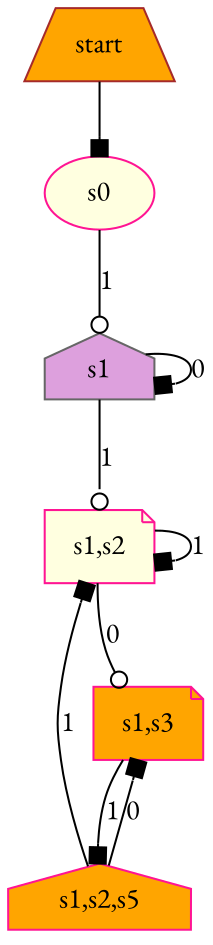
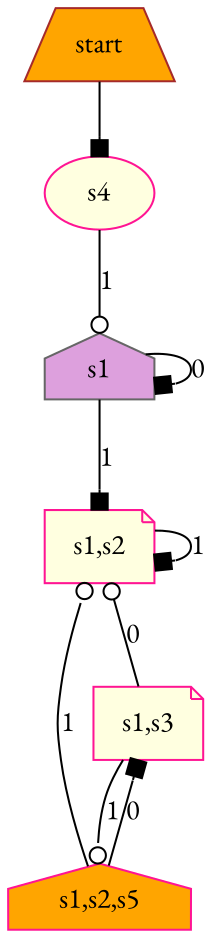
node "s0": label "s0" -> "s4"
edge "s1" -> "s1,s2": arrowhead odot -> box
edge "s1,s2" -> "s1,s3": reversed
node "s1,s3": fillcolor orange -> lightyellow
edge "s1,s2,s5" -> "s1,s2": arrowhead box -> odot
edge "s1,s3" -> "s1,s2,s5": arrowhead box -> odot
